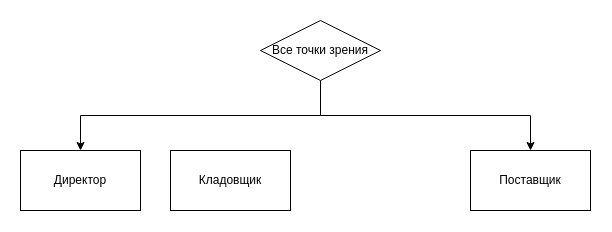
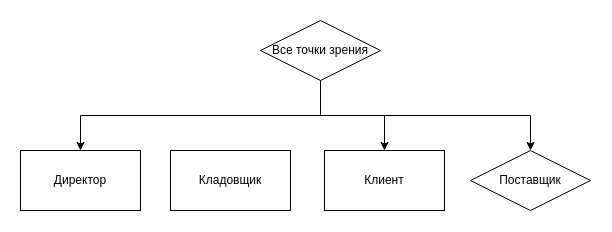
edge "Все точки зрения" -> "Клиент": added
node "Клиент": added
node "Поставщик": shape rectangle -> diamond
